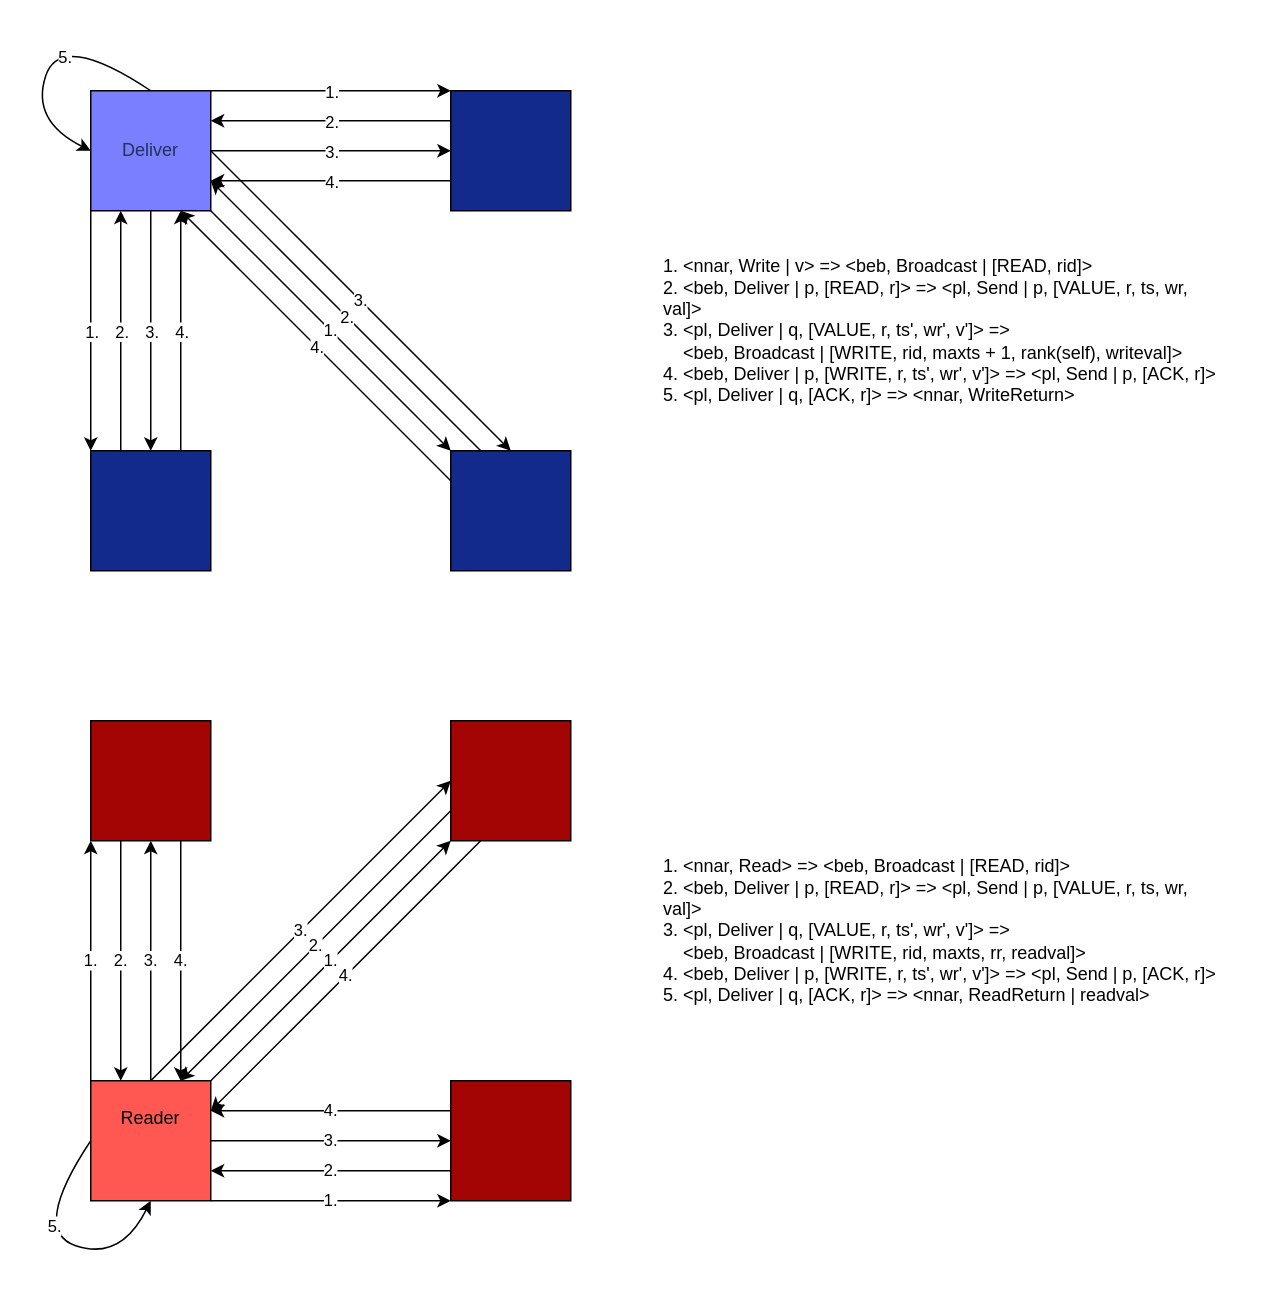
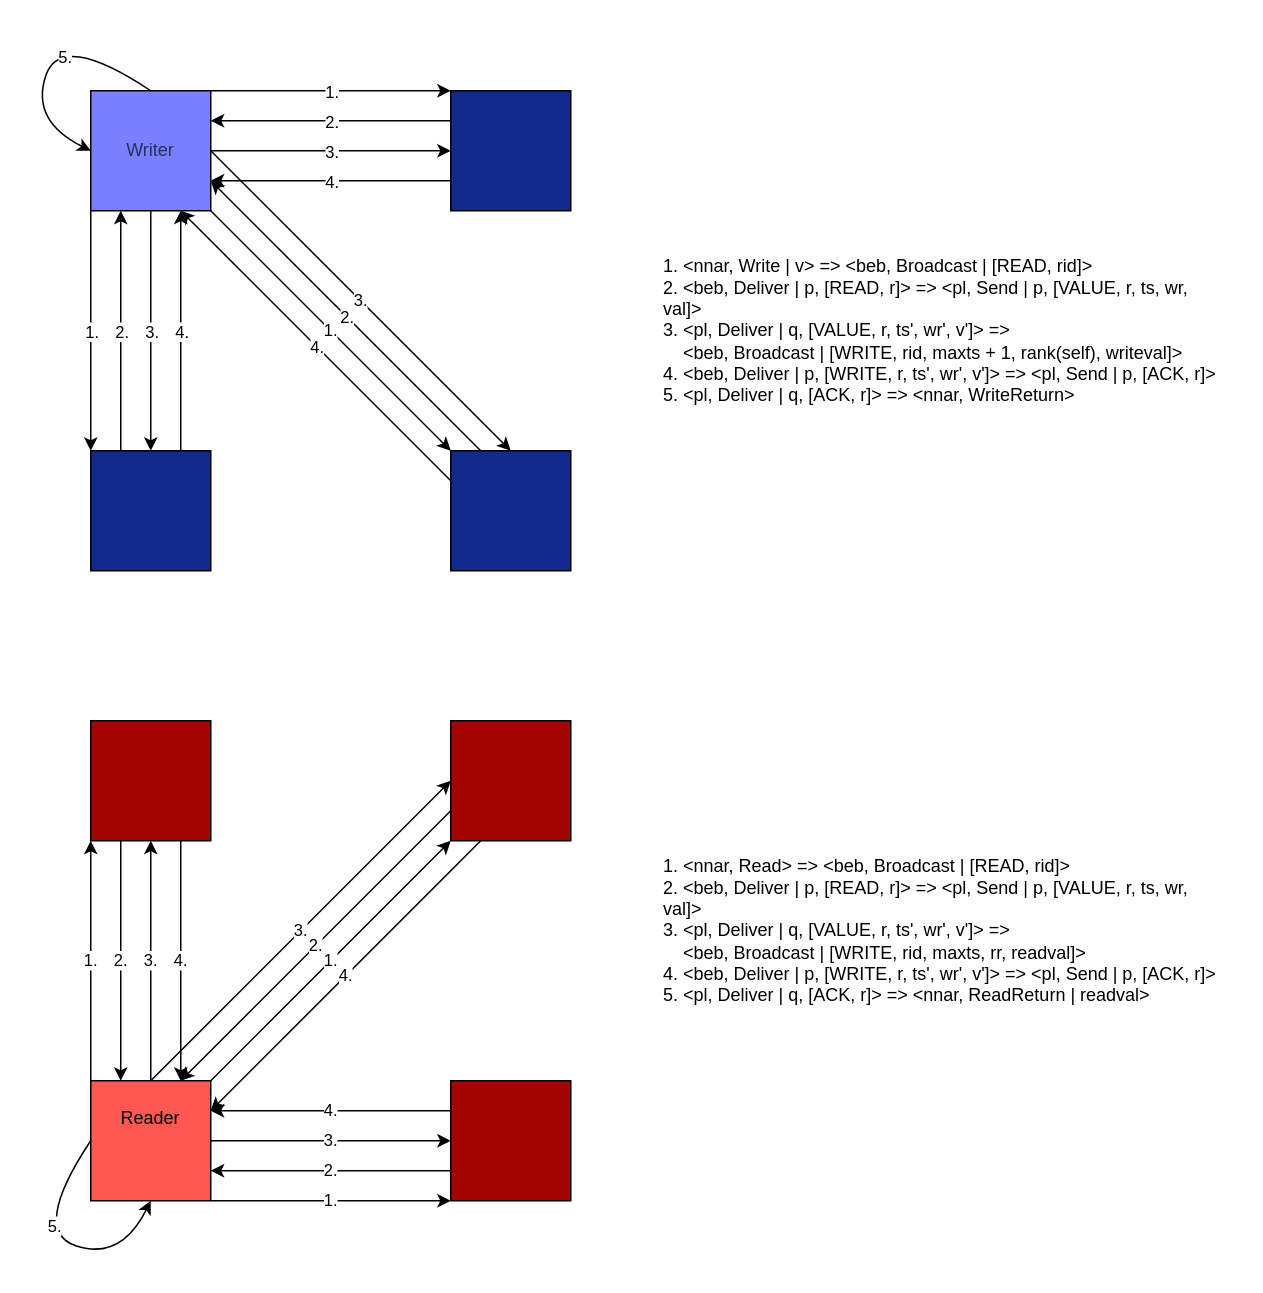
node "Deliver": label "Deliver" -> "Writer"
